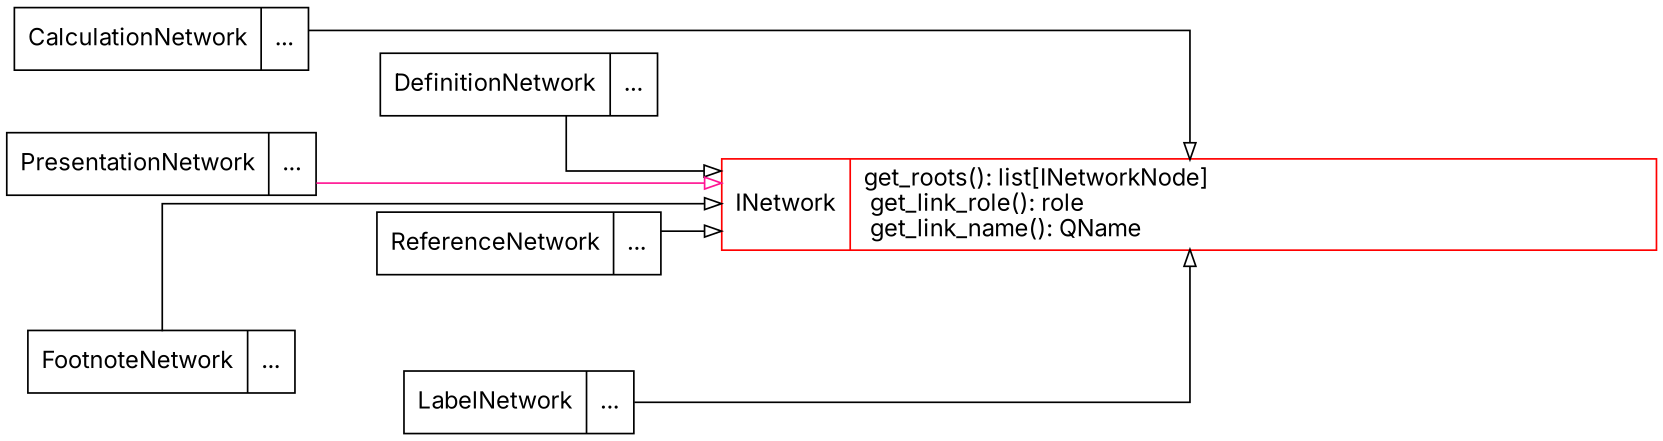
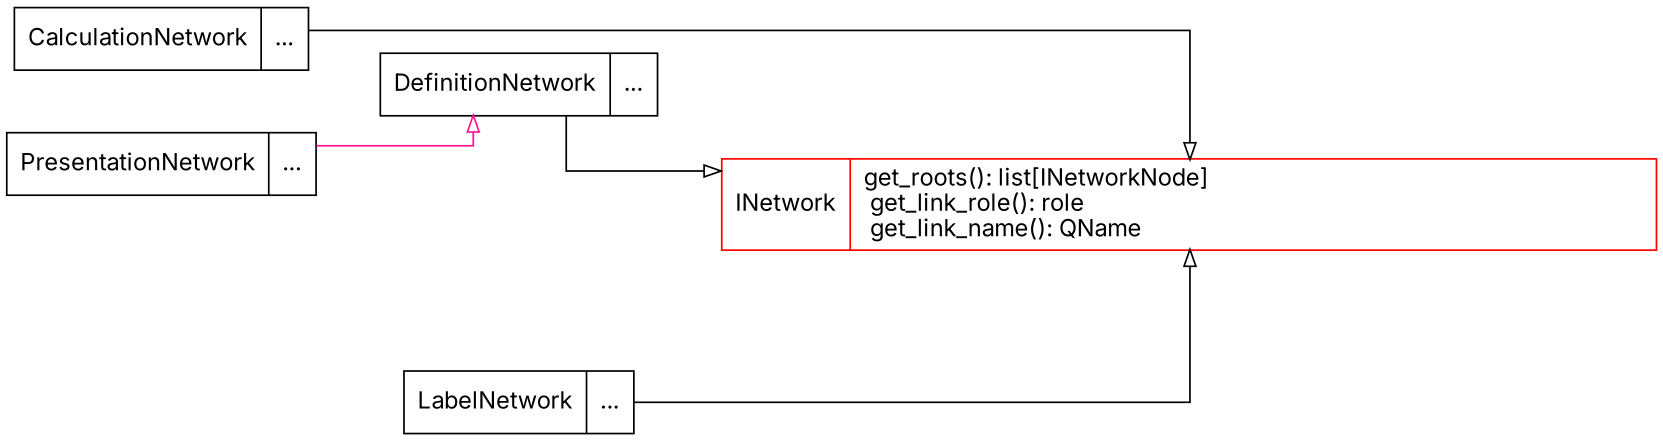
edge "PresentationNetwork" -> "INetwork": now "PresentationNetwork" -> "DefinitionNetwork"
node "ReferenceNetwork": removed
node "FootnoteNetwork": removed
